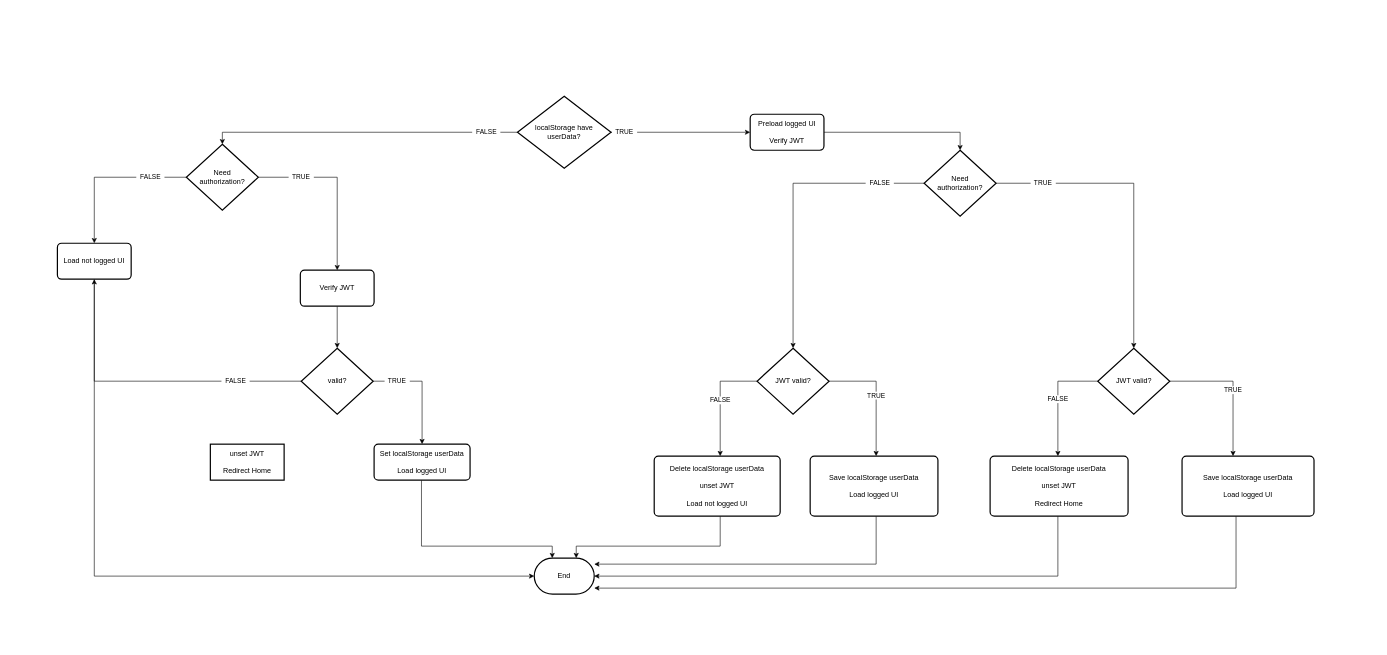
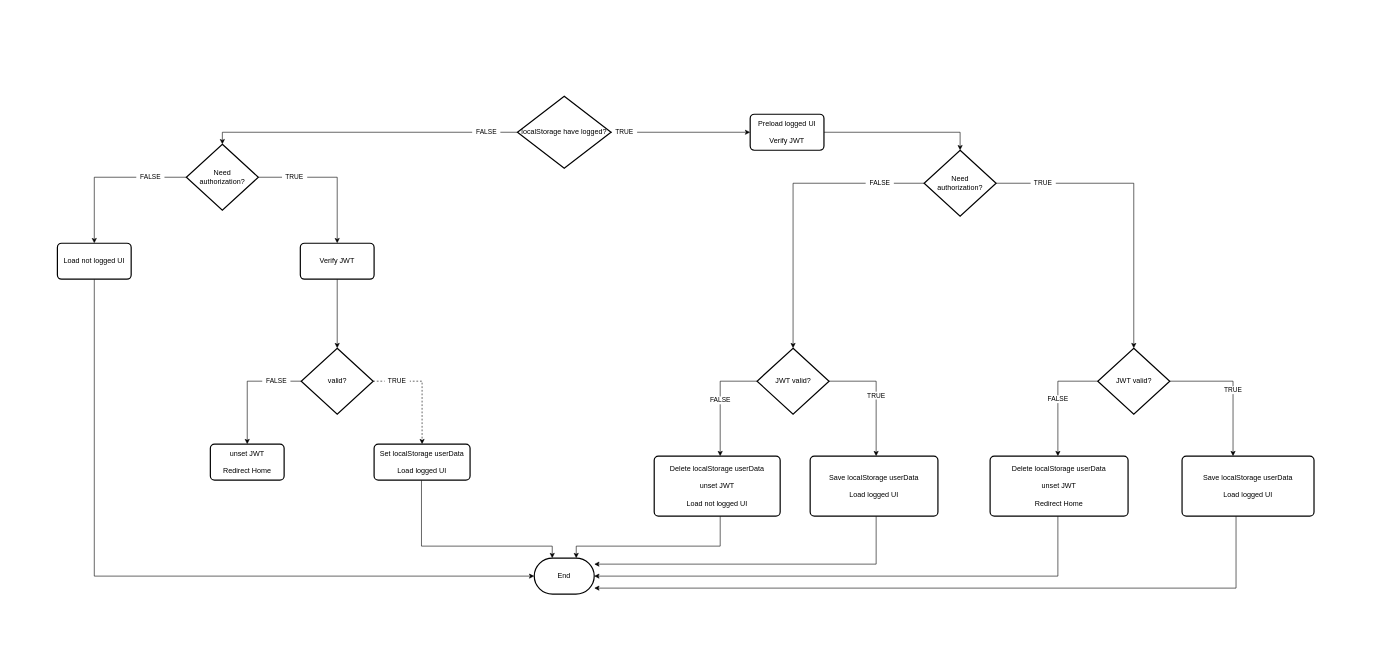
node "localStorage have userData?": label "localStorage have userData?" -> "localStorage have logged?"
node "Verify JWT": moved (337, 288) -> (337, 261)
edge "valid?" -> "Load not logged UI": now "valid?" -> "unset JWT Redirect Home"
edge "valid?" -> "Set localStorage userData Load logged UI": style solid -> dashed
node "unset JWT Redirect Home": shape rectangle -> rounded rectangle
